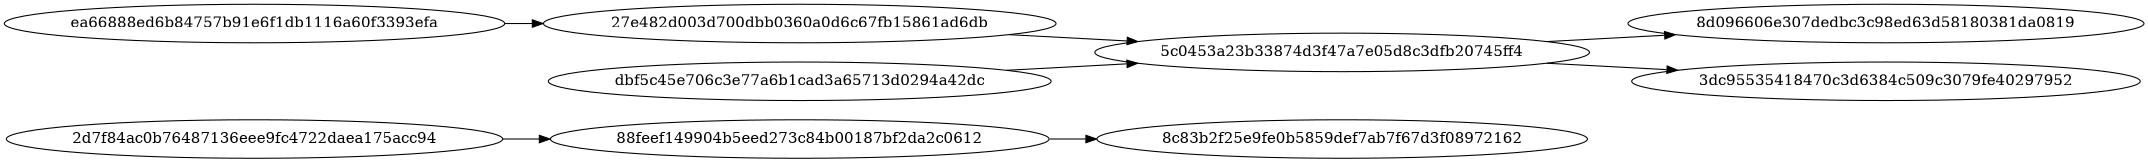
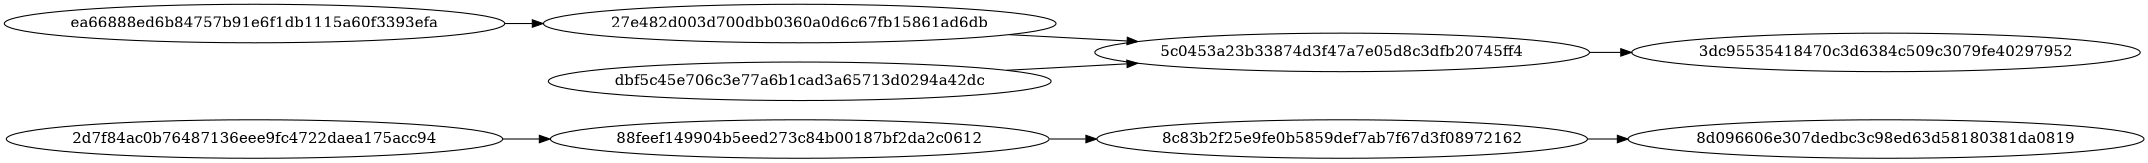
node "ea66888ed6b84757b91e6f1db1116a60f3393efa": label "ea66888ed6b84757b91e6f1db1116a60f3393efa" -> "ea66888ed6b84757b91e6f1db1115a60f3393efa"
edge "5c0453a23b33874d3f47a7e05d8c3dfb20745ff4" -> "8d096606e307dedbc3c98ed63d58180381da0819": now "8c83b2f25e9fe0b5859def7ab7f67d3f08972162" -> "8d096606e307dedbc3c98ed63d58180381da0819"
